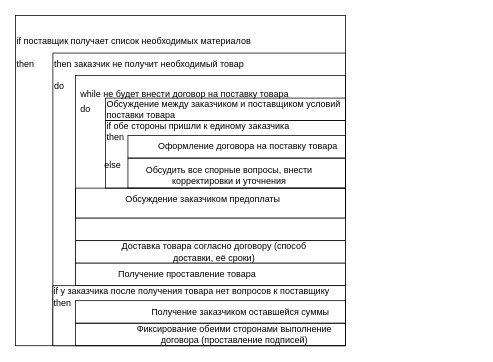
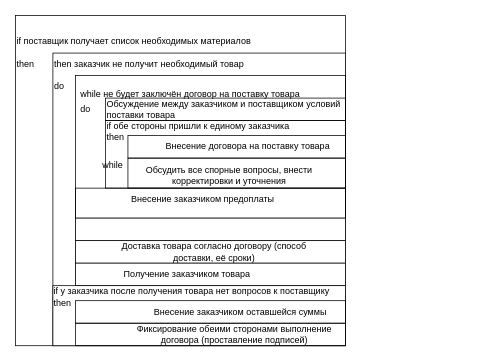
node "while не будет внести договор на поставку товара": label "while не будет внести договор на поставку товара" -> "while не будет заключён договор на поставку товара"
node "Оформление договора на поставку товара": label "Оформление договора на поставку товара" -> "Внесение договора на поставку товара"
node "else": label "else" -> "while"
node "Обсуждение заказчиком предоплаты": label "Обсуждение заказчиком предоплаты" -> "Внесение заказчиком предоплаты"
node "Получение проставление товара": label "Получение проставление товара" -> "Получение заказчиком товара"
node "Получение заказчиком оставшейся суммы": label "Получение заказчиком оставшейся суммы" -> "Внесение заказчиком оставшейся суммы"
